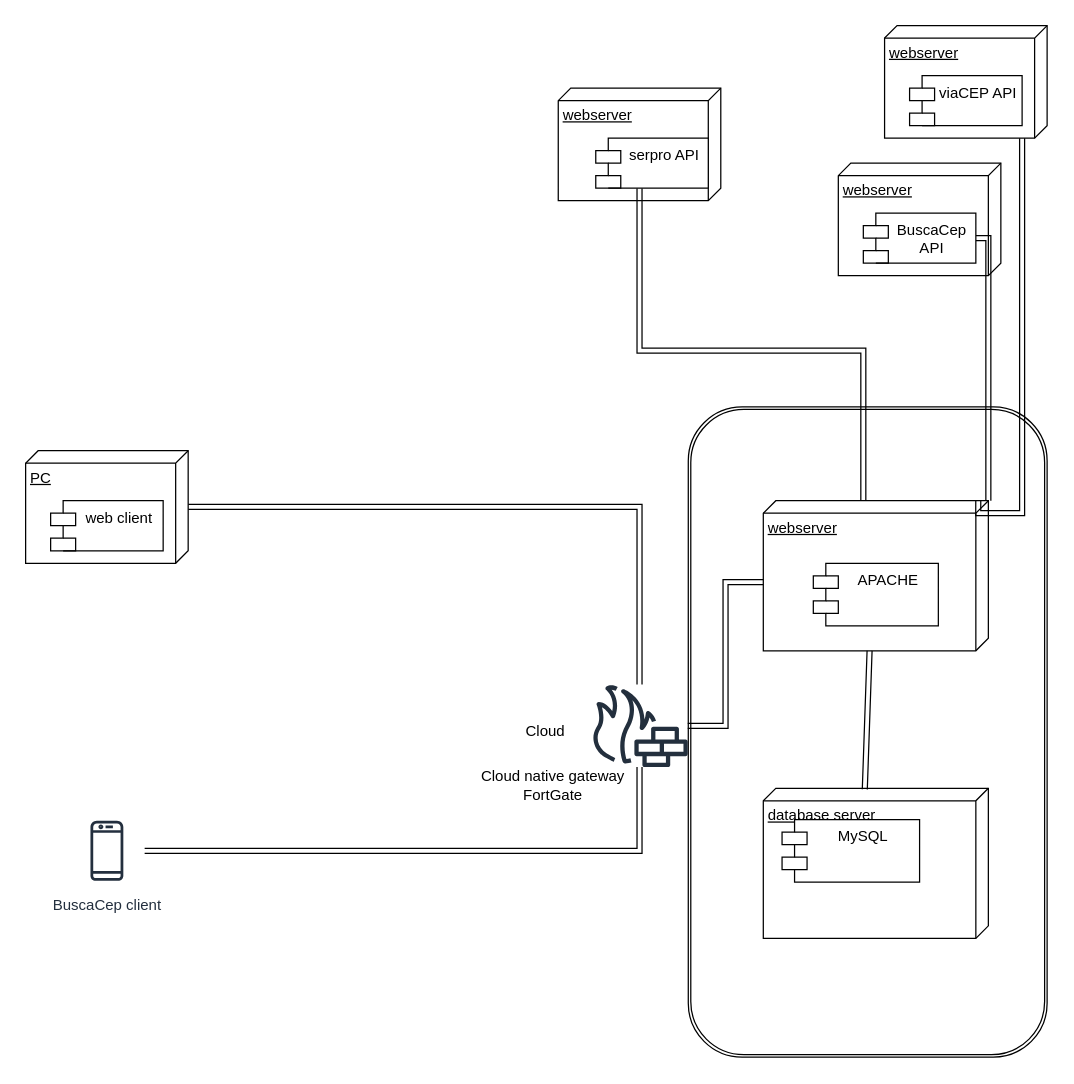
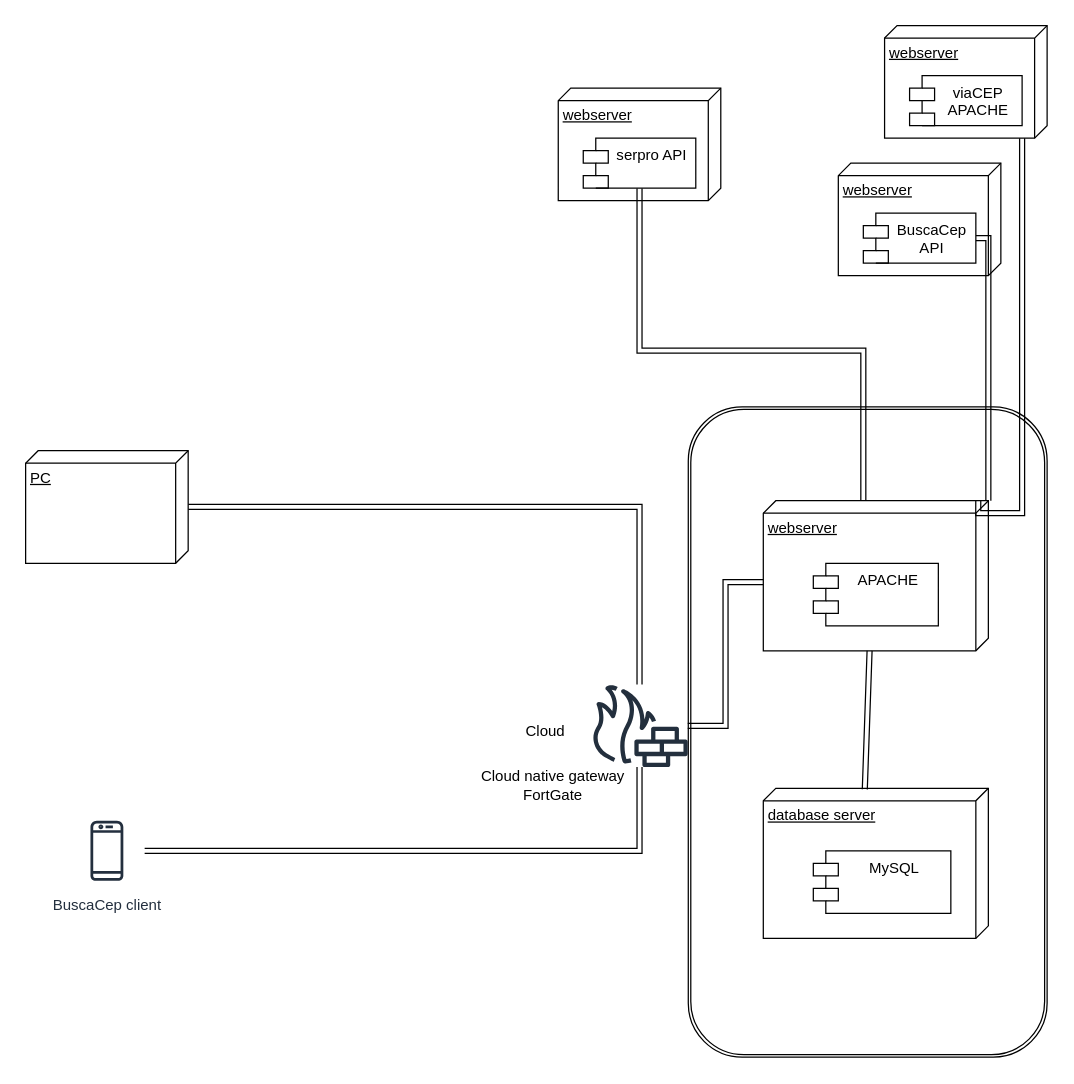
node "viaCEP API": label "viaCEP API" -> "viaCEP APACHE"
node "serpro API": moved (652, 163) -> (639, 163)
node "web client": removed
node "MySQL": moved (851, 851) -> (882, 882)
